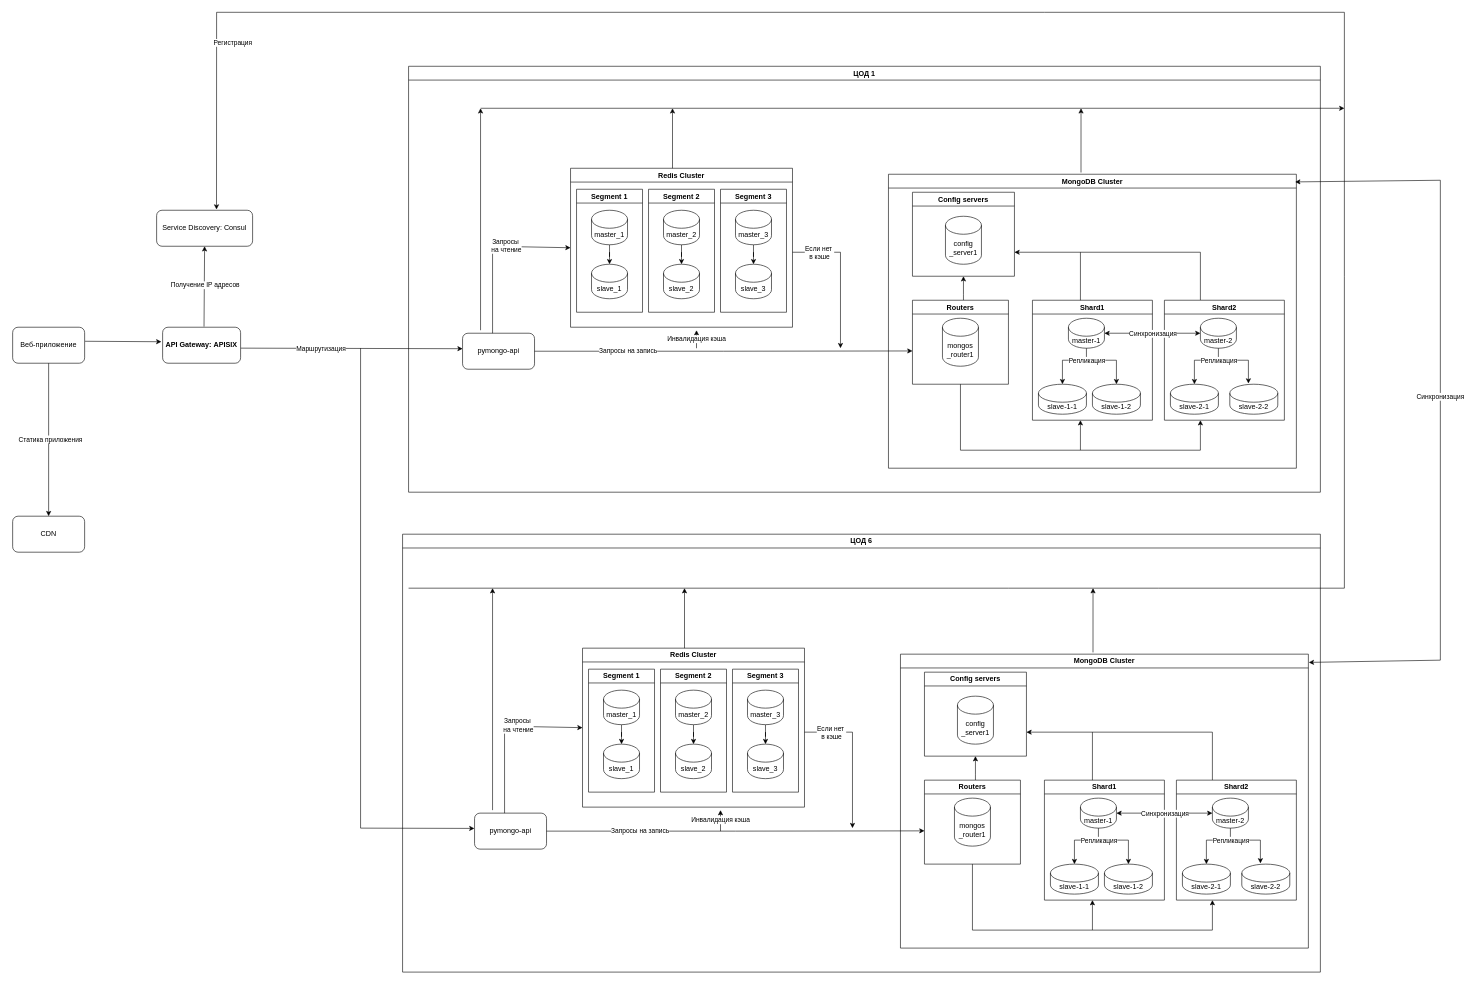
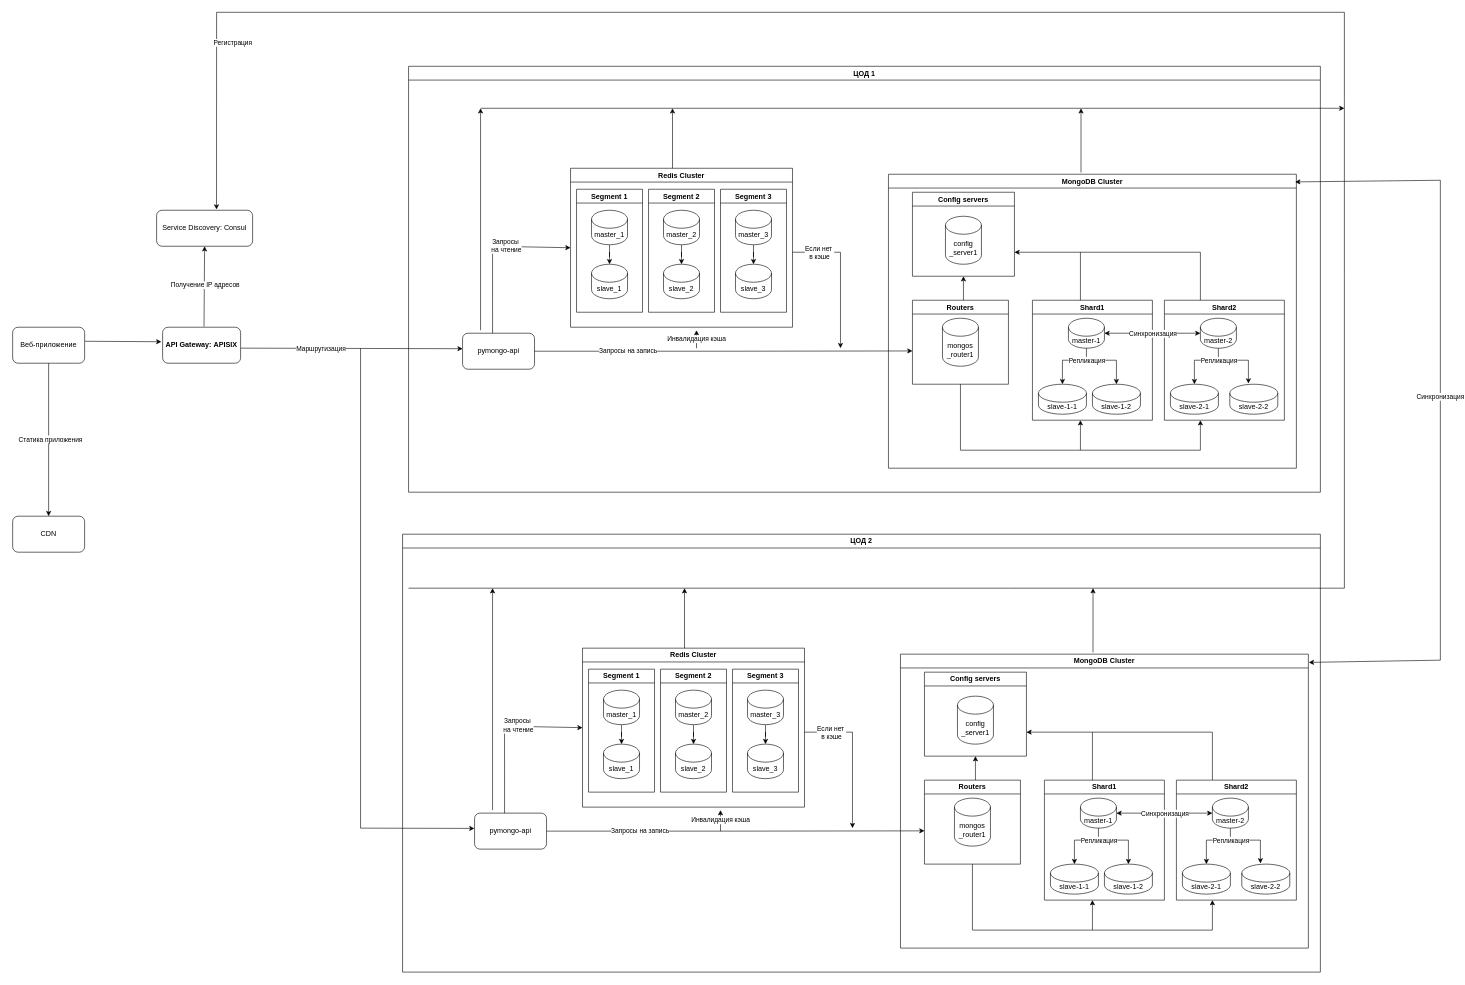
node "ЦОД 6": label "ЦОД 6" -> "ЦОД 2"
